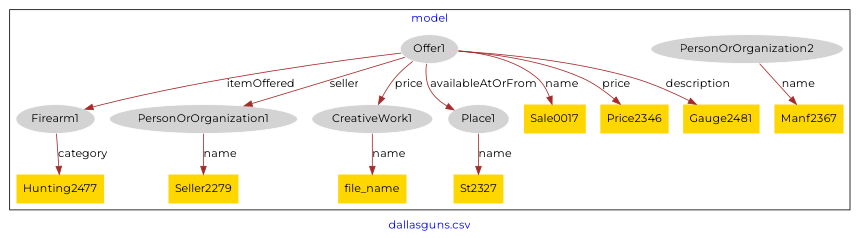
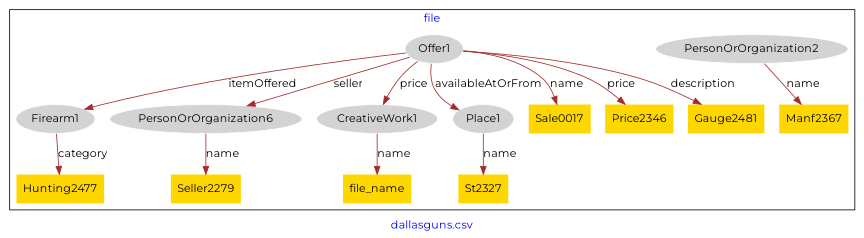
cluster "model": label "model" -> "file"
node "PersonOrOrganization1": label "PersonOrOrganization1" -> "PersonOrOrganization6"
